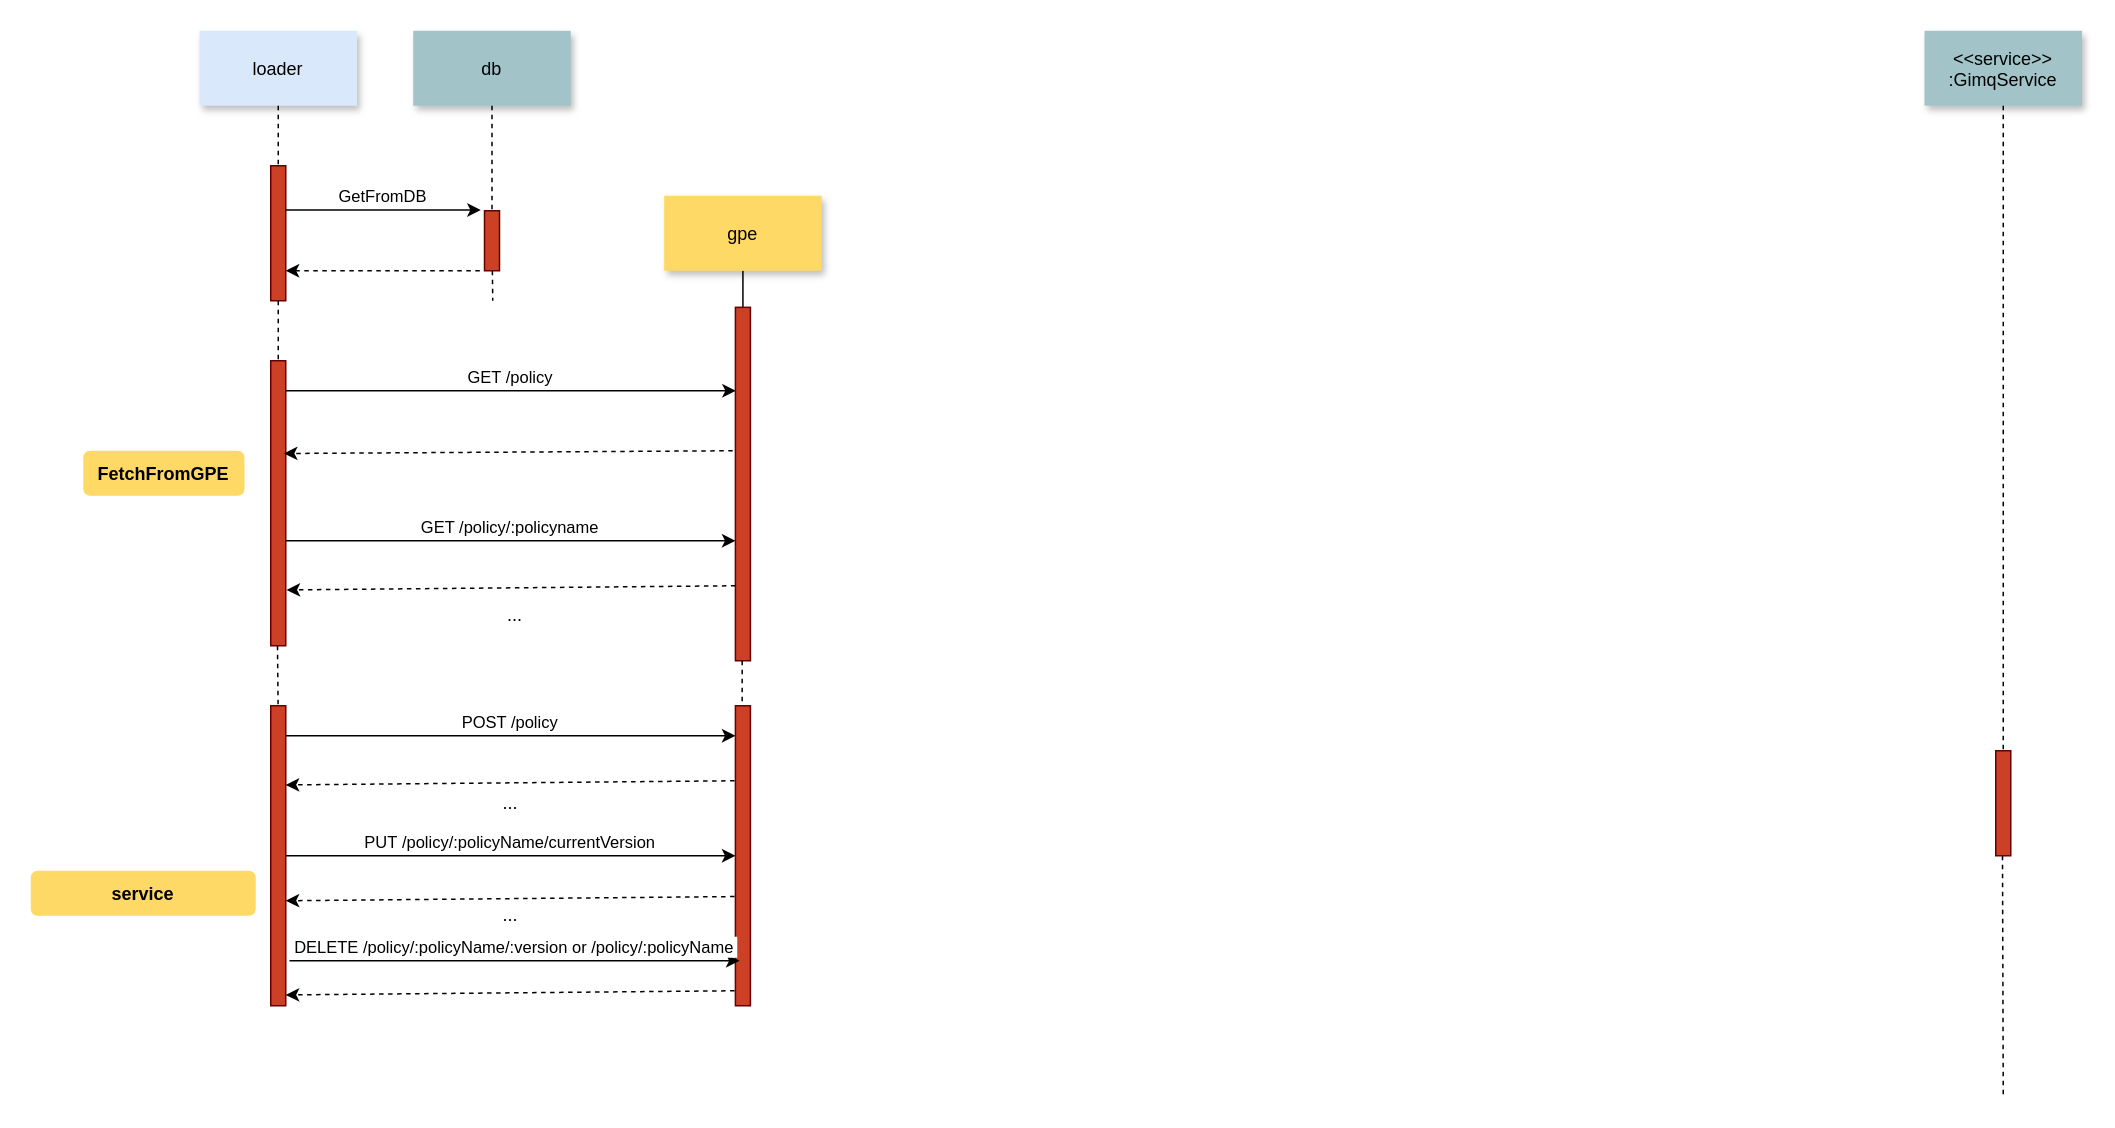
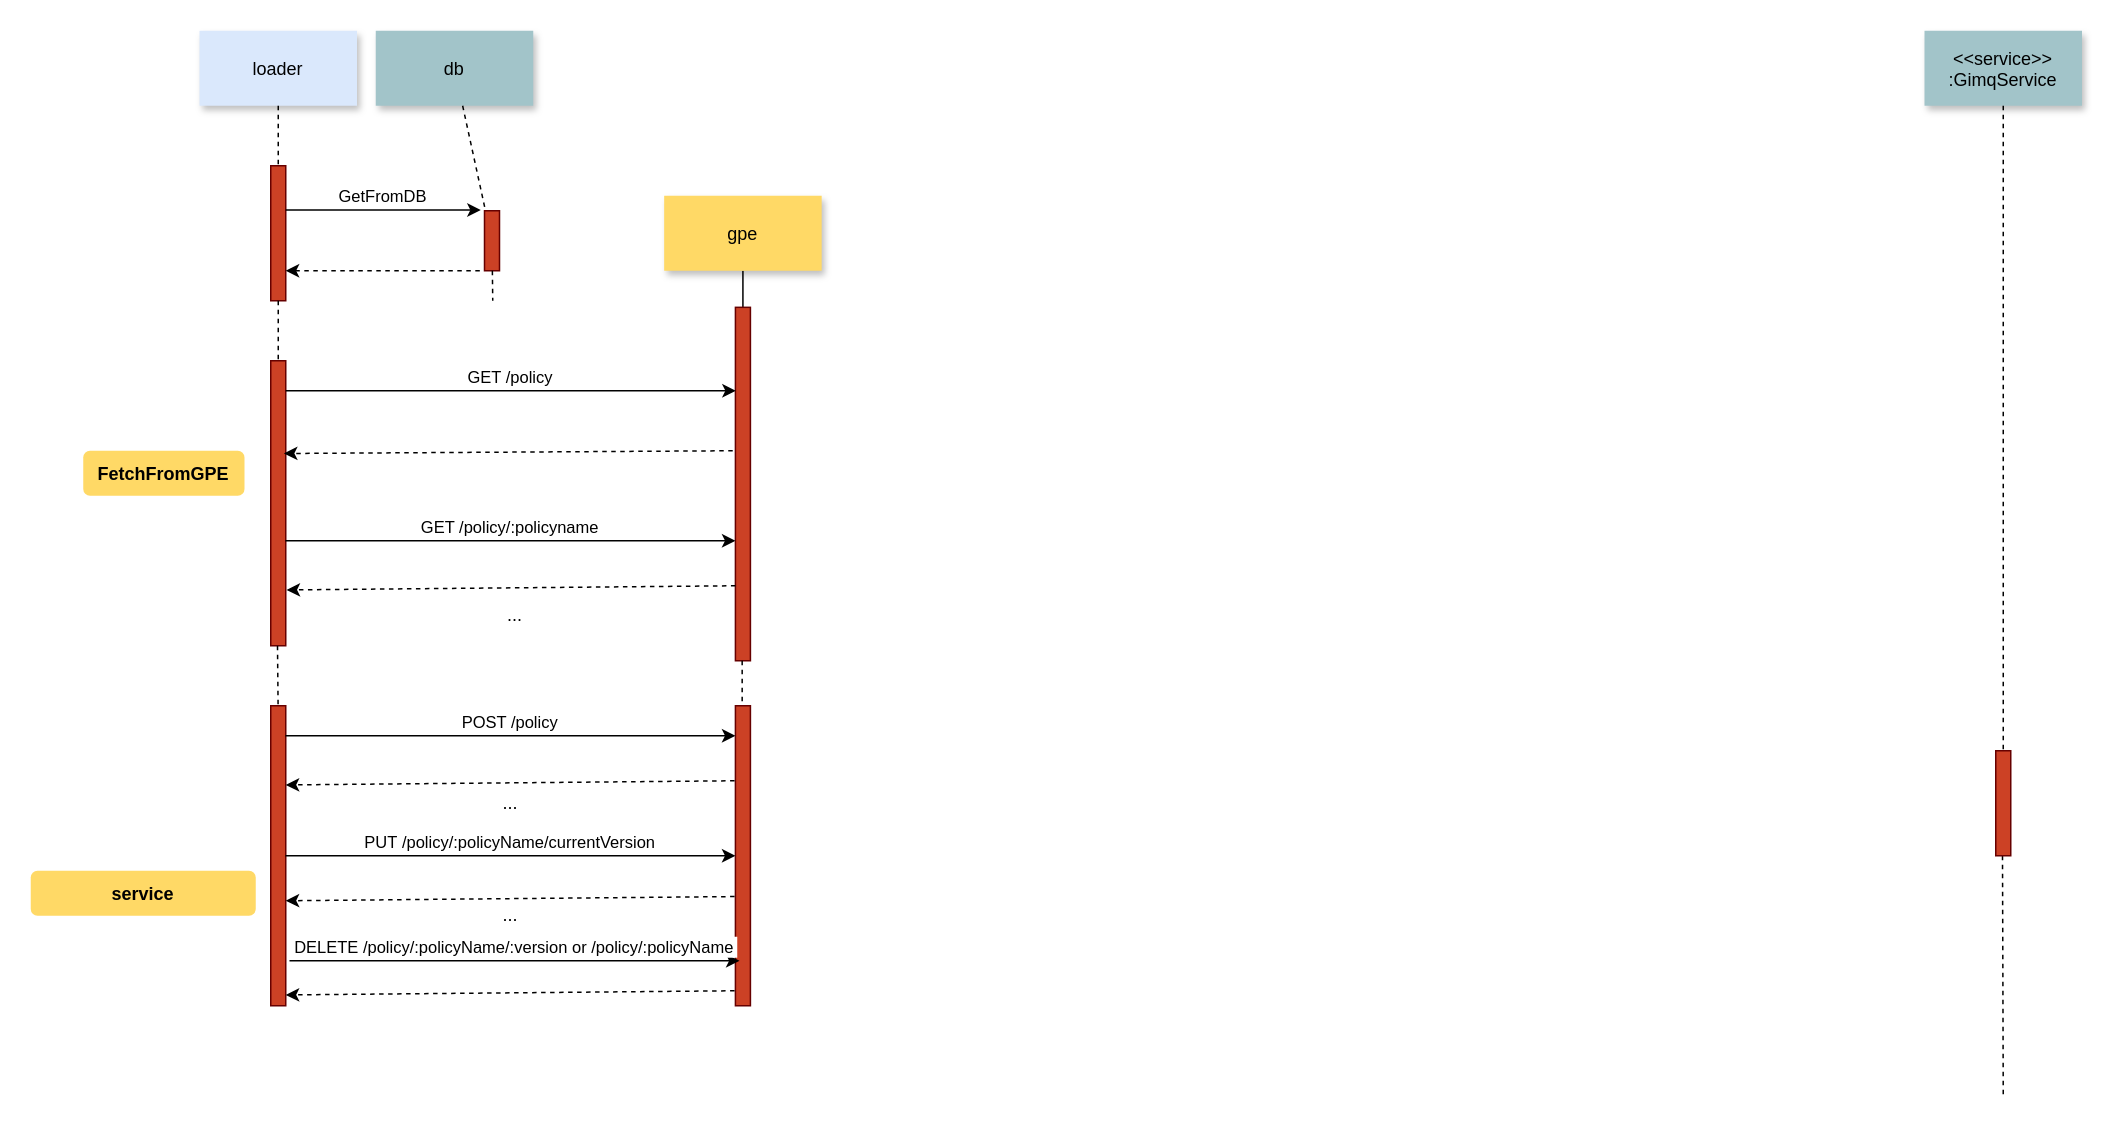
node "db": moved (492, 68) -> (455, 68)
